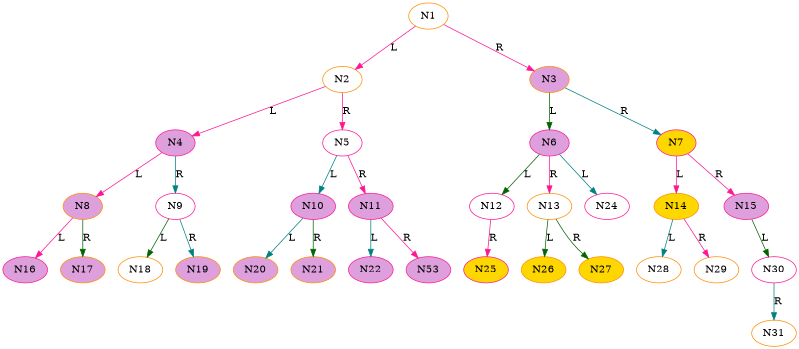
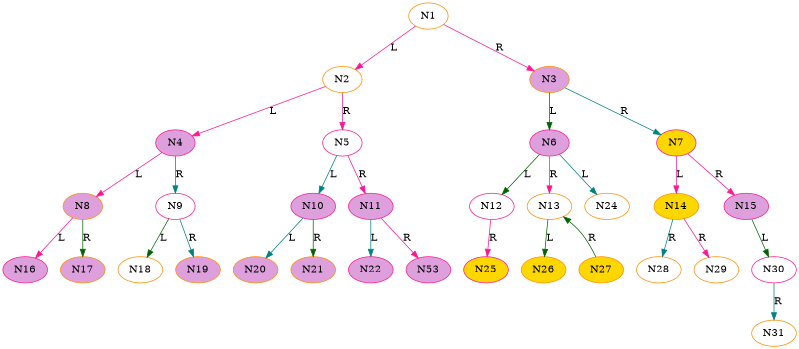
node "N24": color deeppink -> darkorange
edge "N13" -> "N27": reversed
edge "N14" -> "N28": label "L" -> "R"
